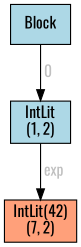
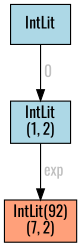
node "Block": label "Block" -> "IntLit"
node "IntLit(42) (7, 2)": label "IntLit(42) (7, 2)" -> "IntLit(92) (7, 2)"
